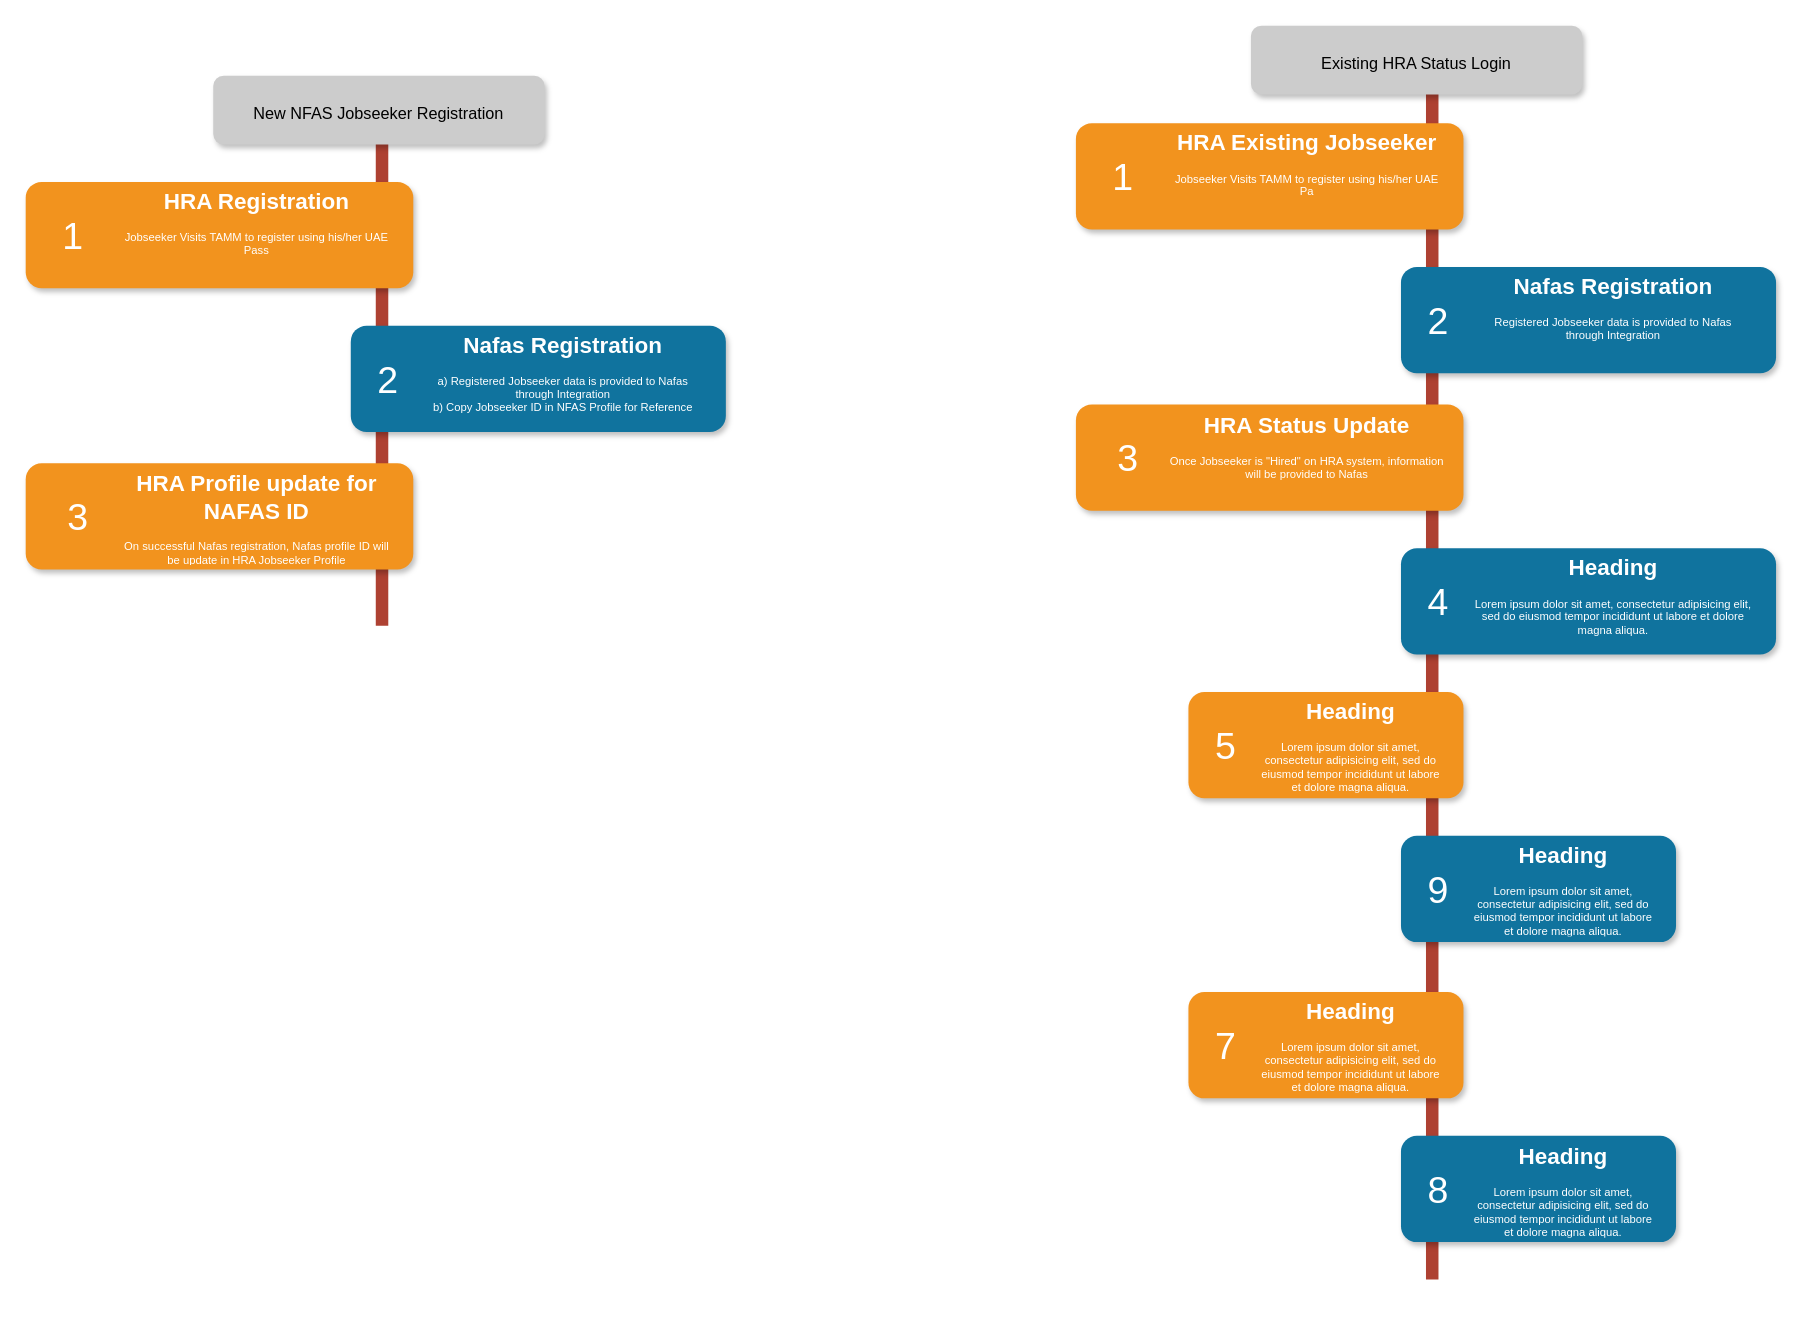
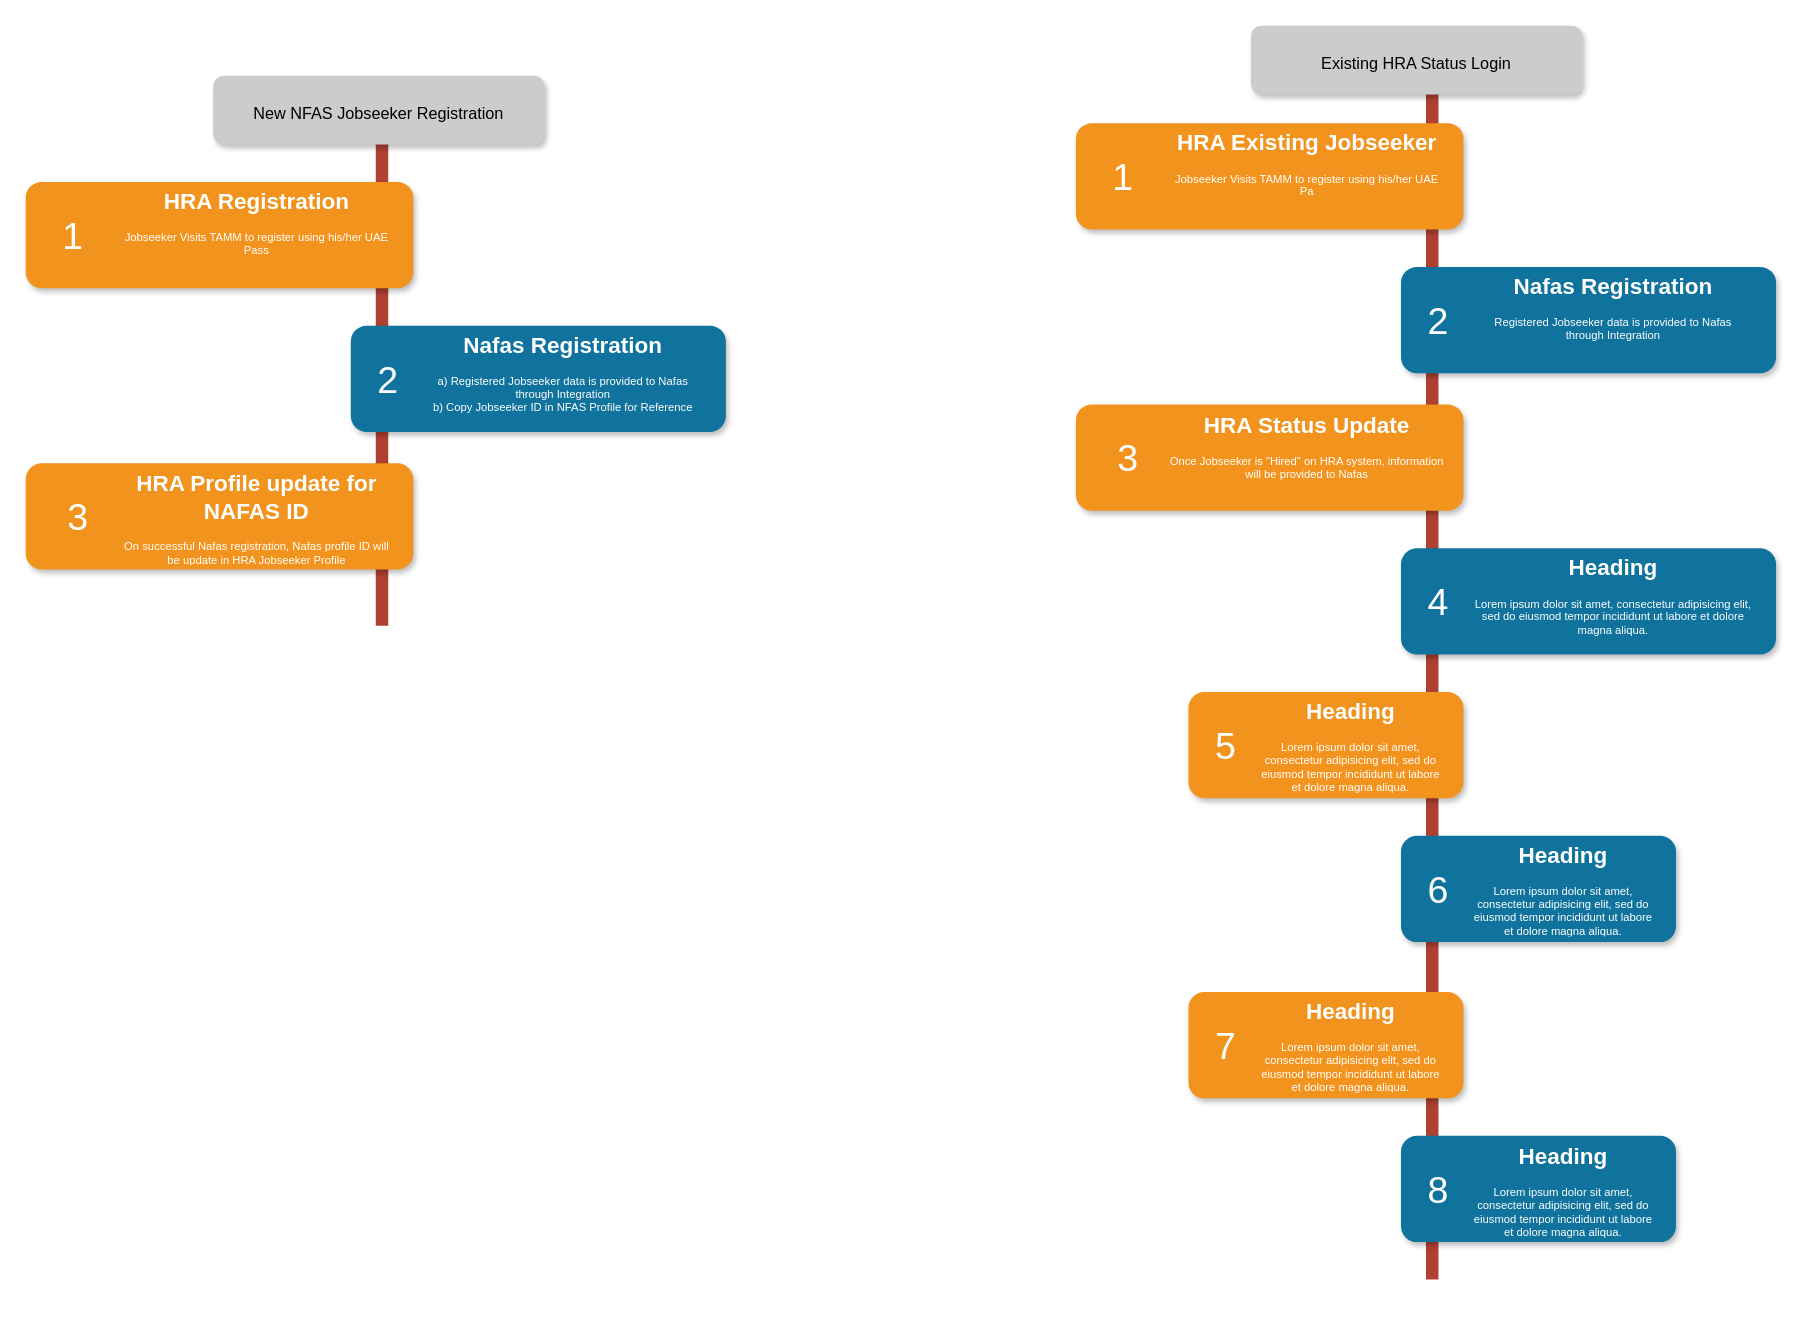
node "9": label "9" -> "6"
